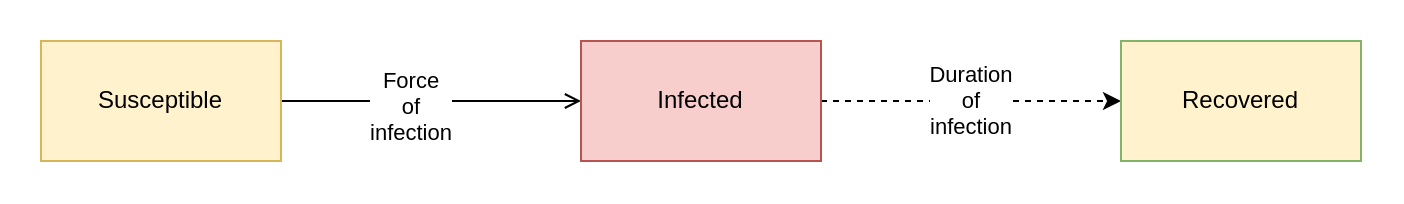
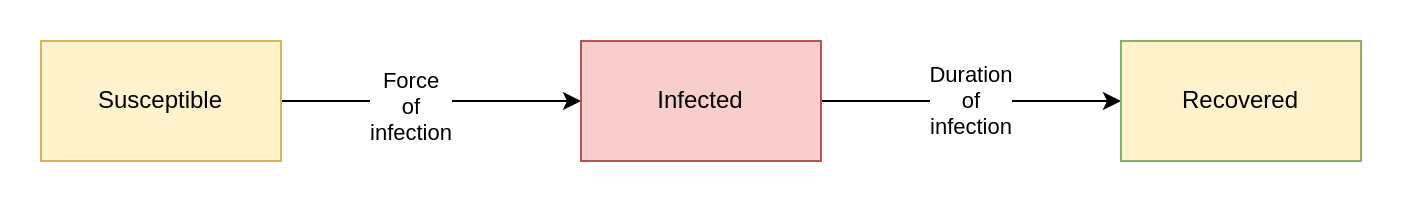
edge "Susceptible" -> "Infected": arrowhead open -> classic
edge "Infected" -> "Recovered": style dashed -> solid
